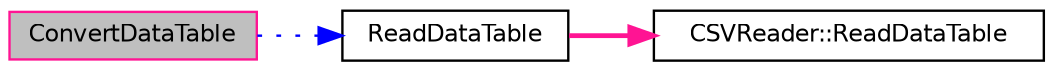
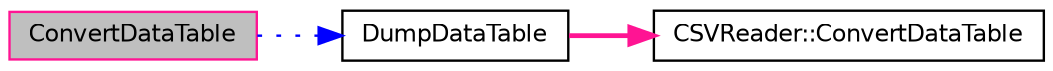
node "ReadDataTable": label "ReadDataTable" -> "DumpDataTable"
node "CSVReader::ReadDataTable": label "CSVReader::ReadDataTable" -> "CSVReader::ConvertDataTable"
